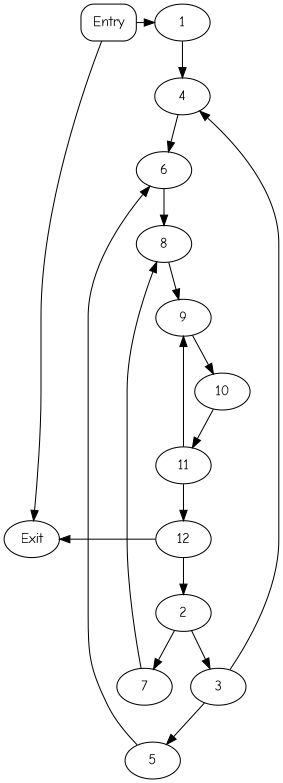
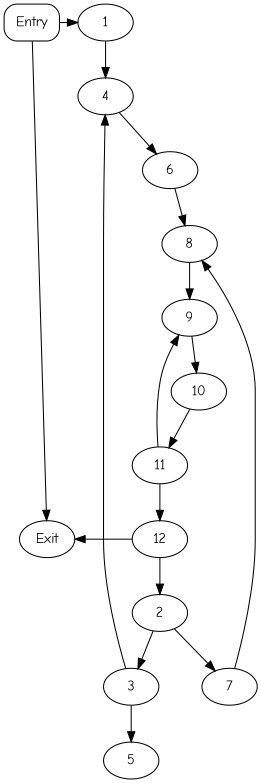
edge "5" -> "6": removed
